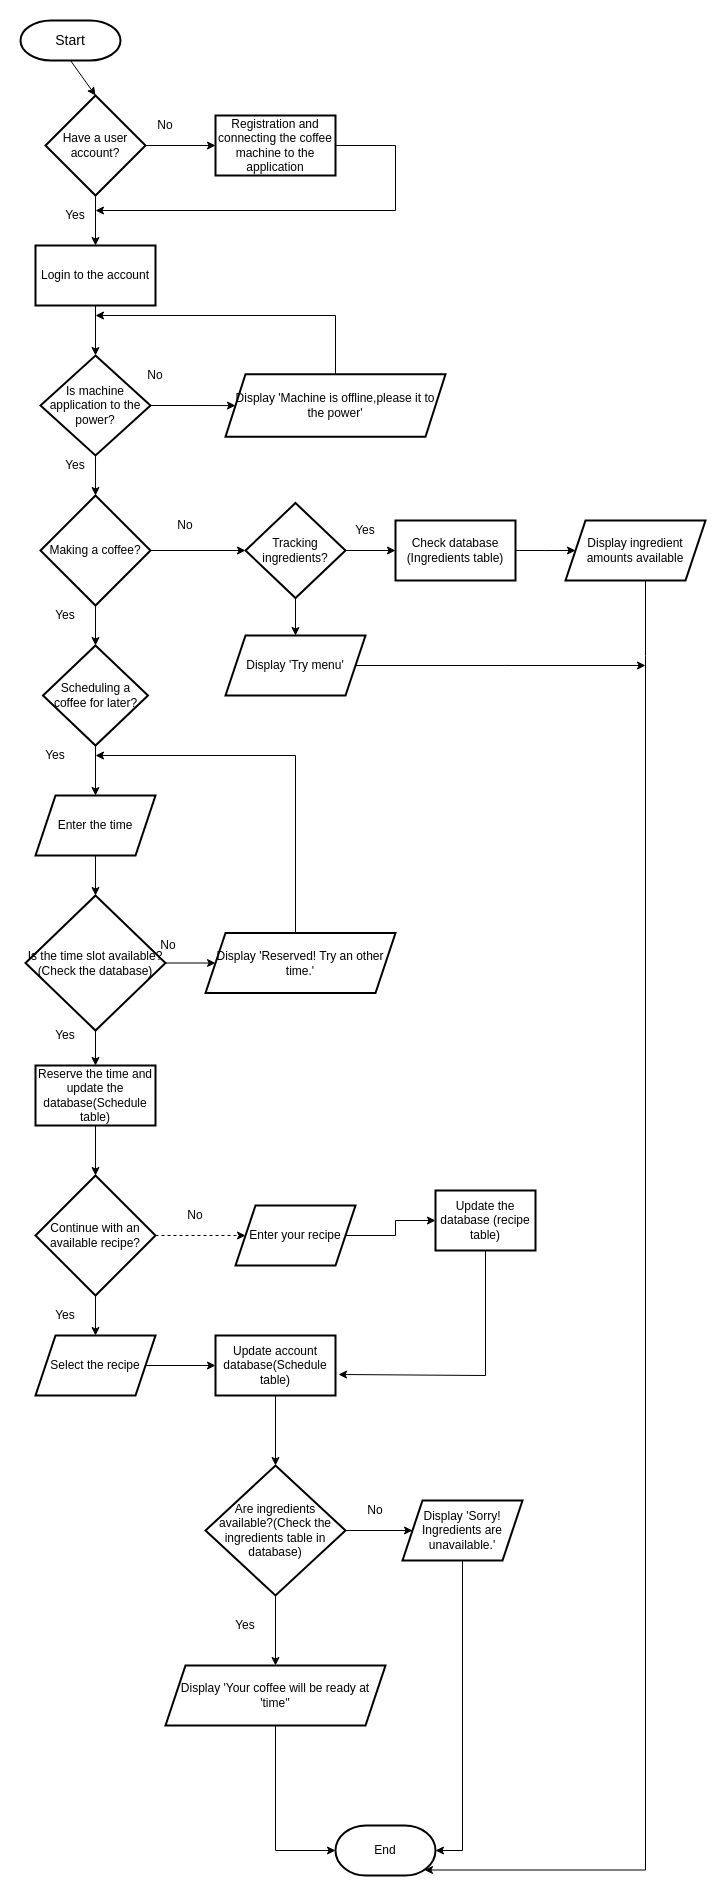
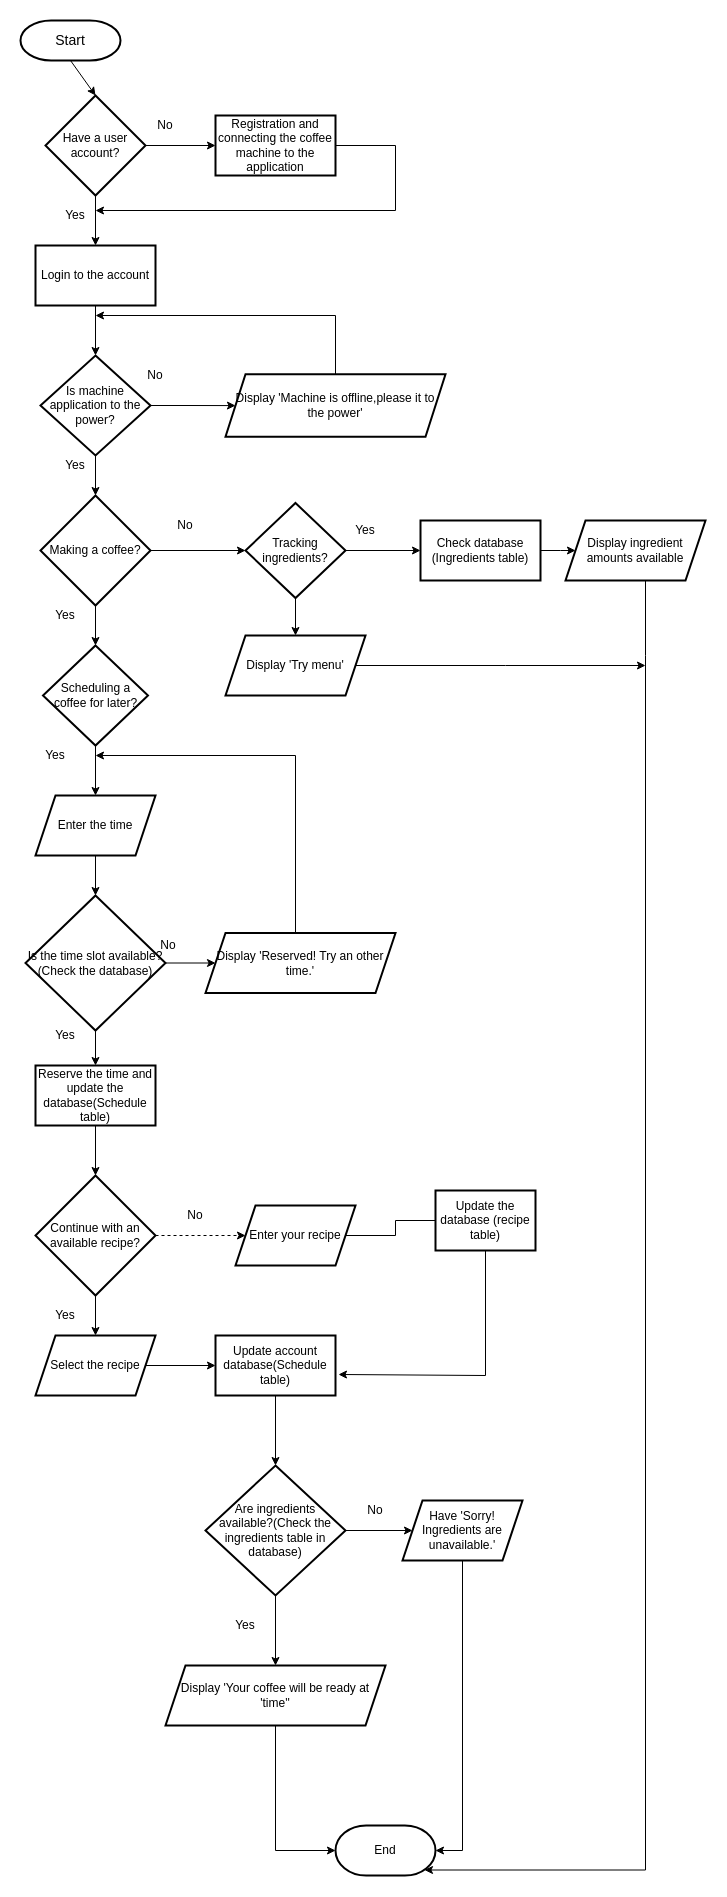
node "Check database (Ingredients table)": moved (456, 551) -> (481, 551)
edge "Enter your recipe" -> "Update the database (recipe table)": arrowhead classic -> none
node "Display 'Sorry! Ingredients are unavailable.'": label "Display 'Sorry! Ingredients are unavailable.'" -> "Have 'Sorry! Ingredients are unavailable.'"
